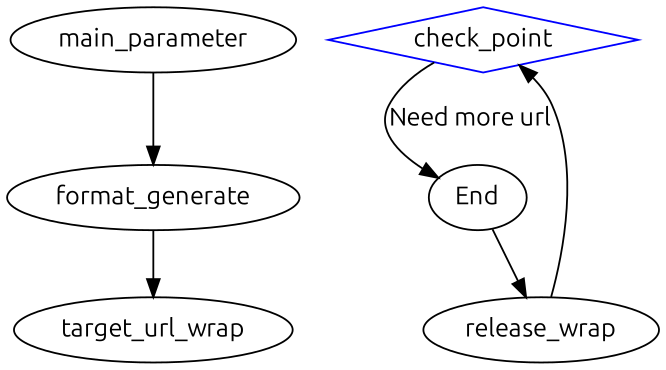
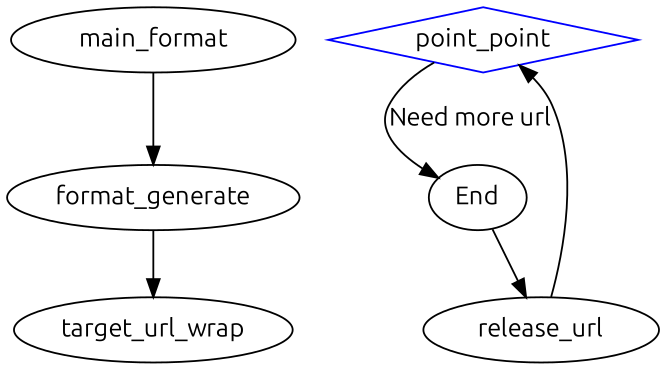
node "main_parameter": label "main_parameter" -> "main_format"
node "check_point": label "check_point" -> "point_point"
node "release_wrap": label "release_wrap" -> "release_url"
